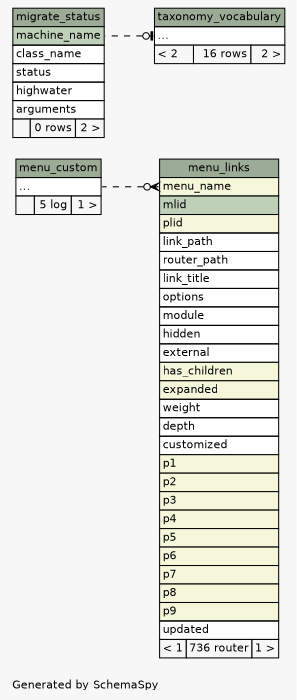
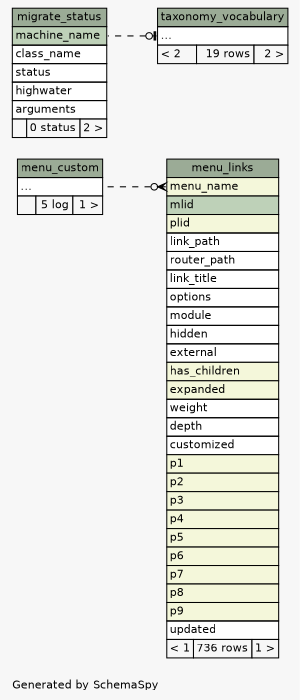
node "taxonomy_vocabulary": text "16 rows" -> "19 rows"
node "migrate_status": text "0 rows" -> "0 status"
node "menu_links": text "736 router" -> "736 rows"
